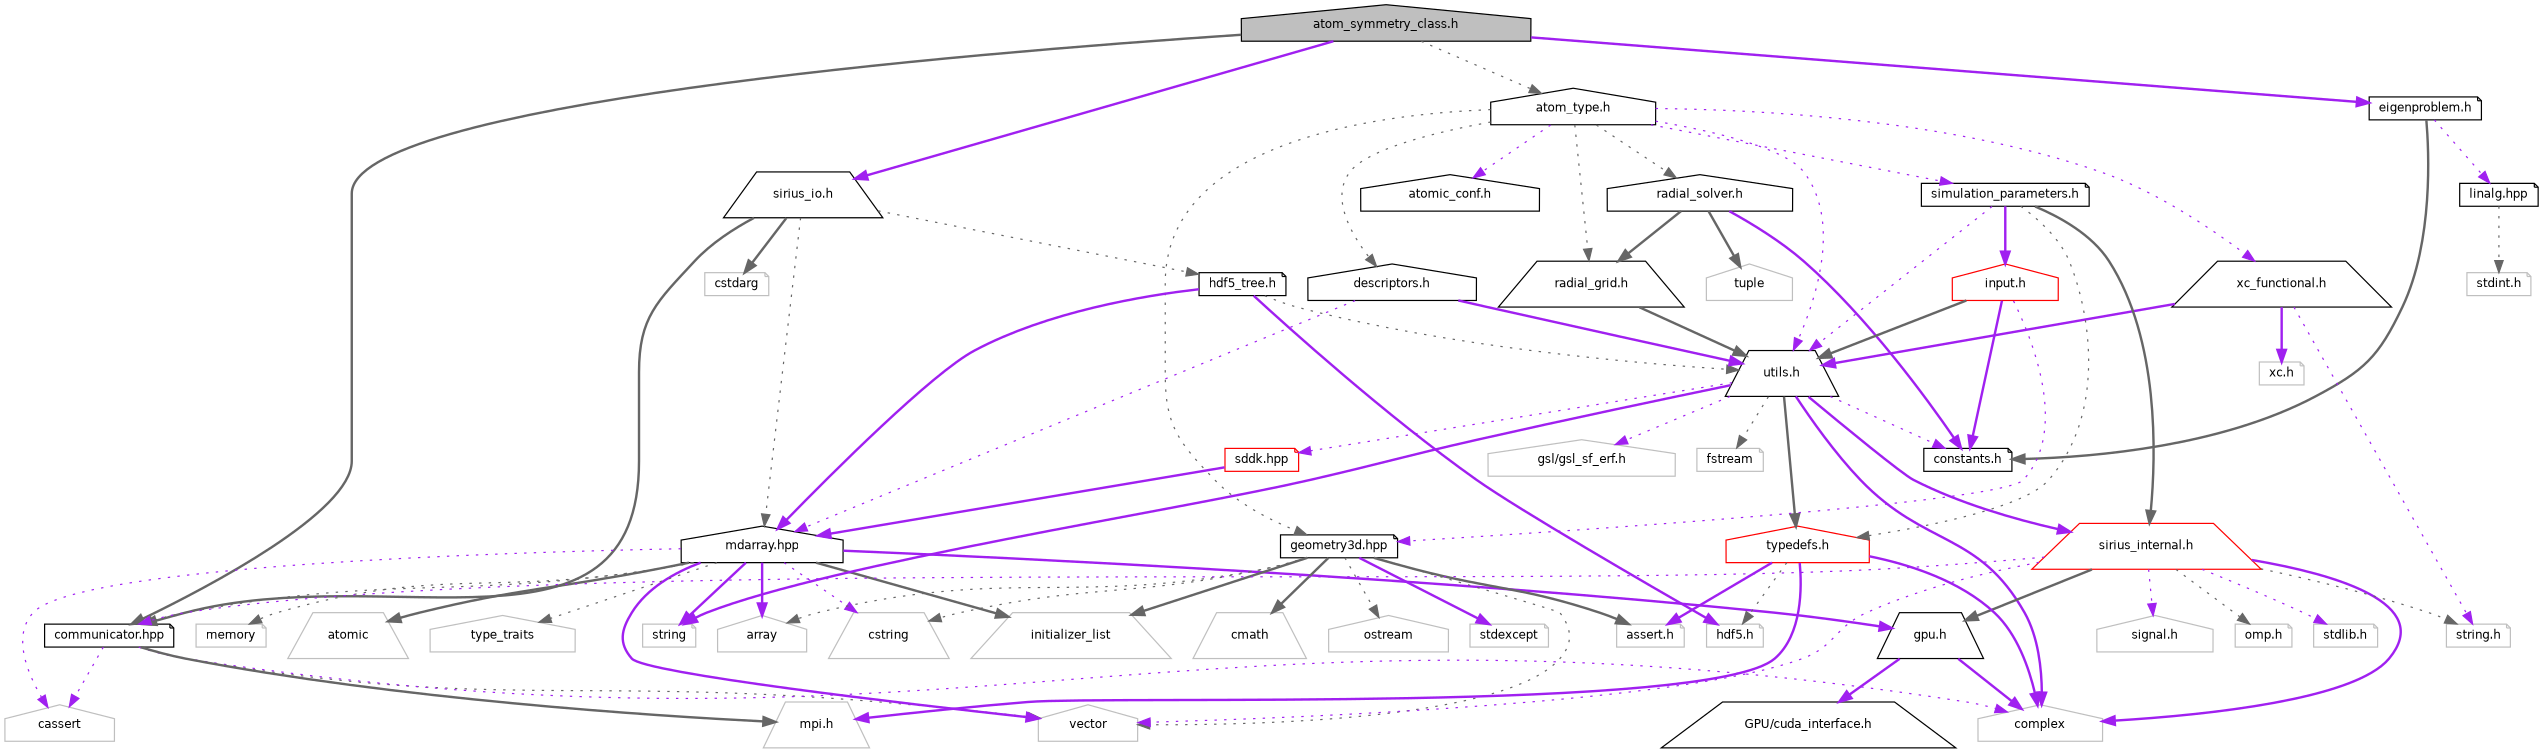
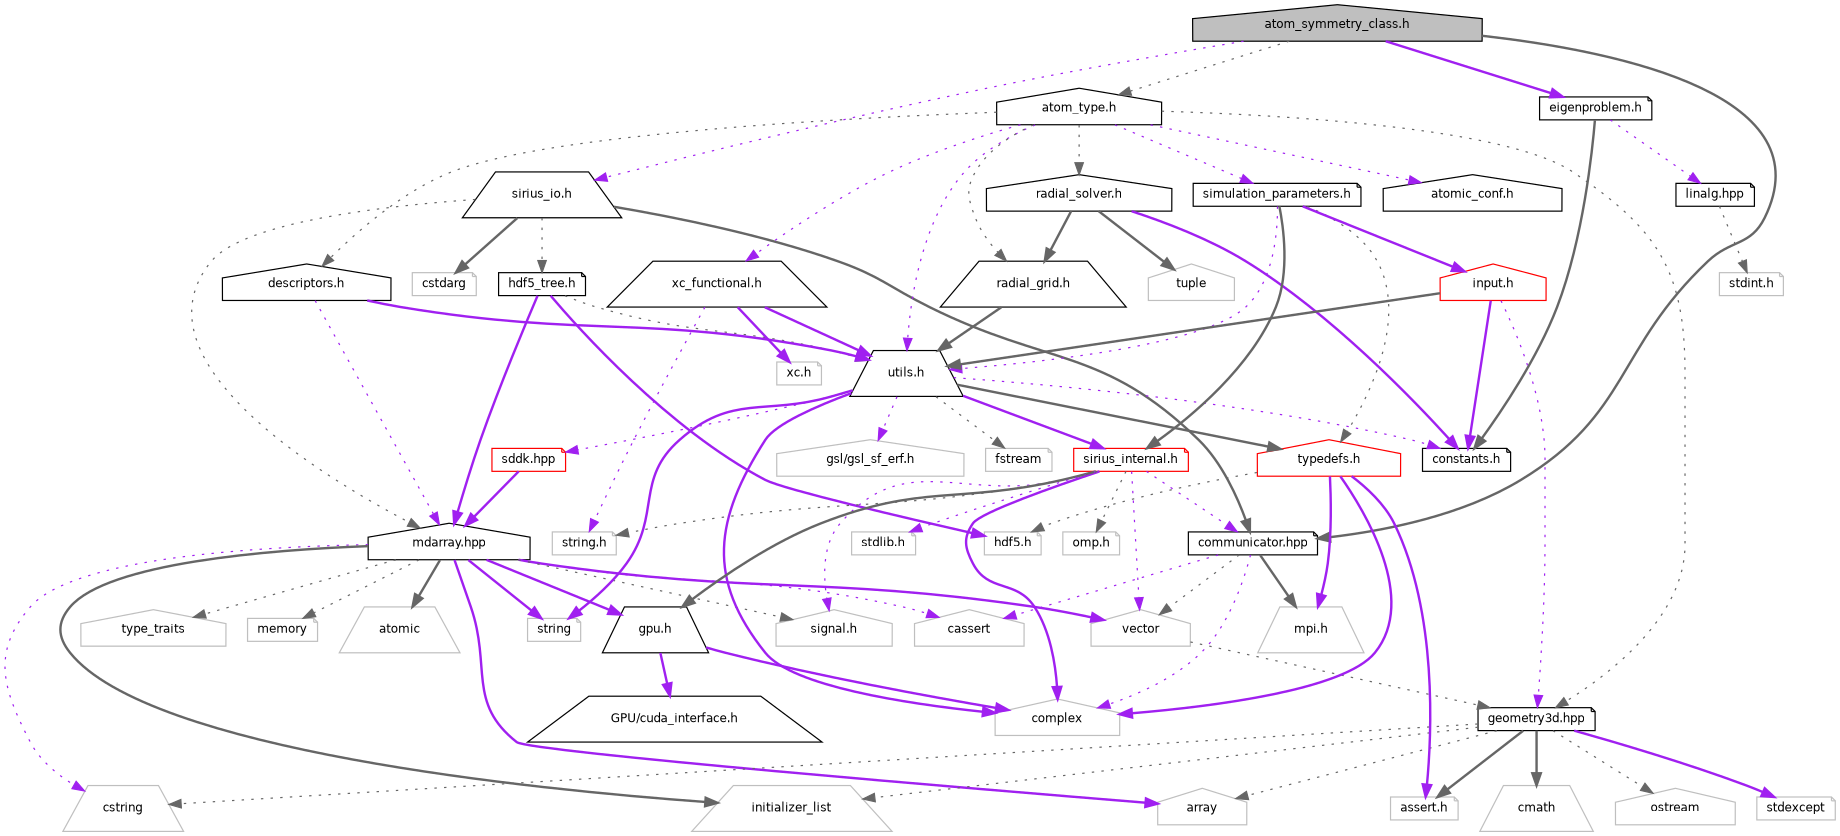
edge "atom_symmetry_class.h" -> "sirius_io.h": style bold -> dotted
node "sirius_internal.h": shape trapezium -> note
edge "geometry3d.hpp" -> "initializer_list": style bold -> dotted
edge "mdarray.hpp" -> "communicator.hpp": now "mdarray.hpp" -> "signal.h"
edge "geometry3d.hpp" -> "vector": reversed
